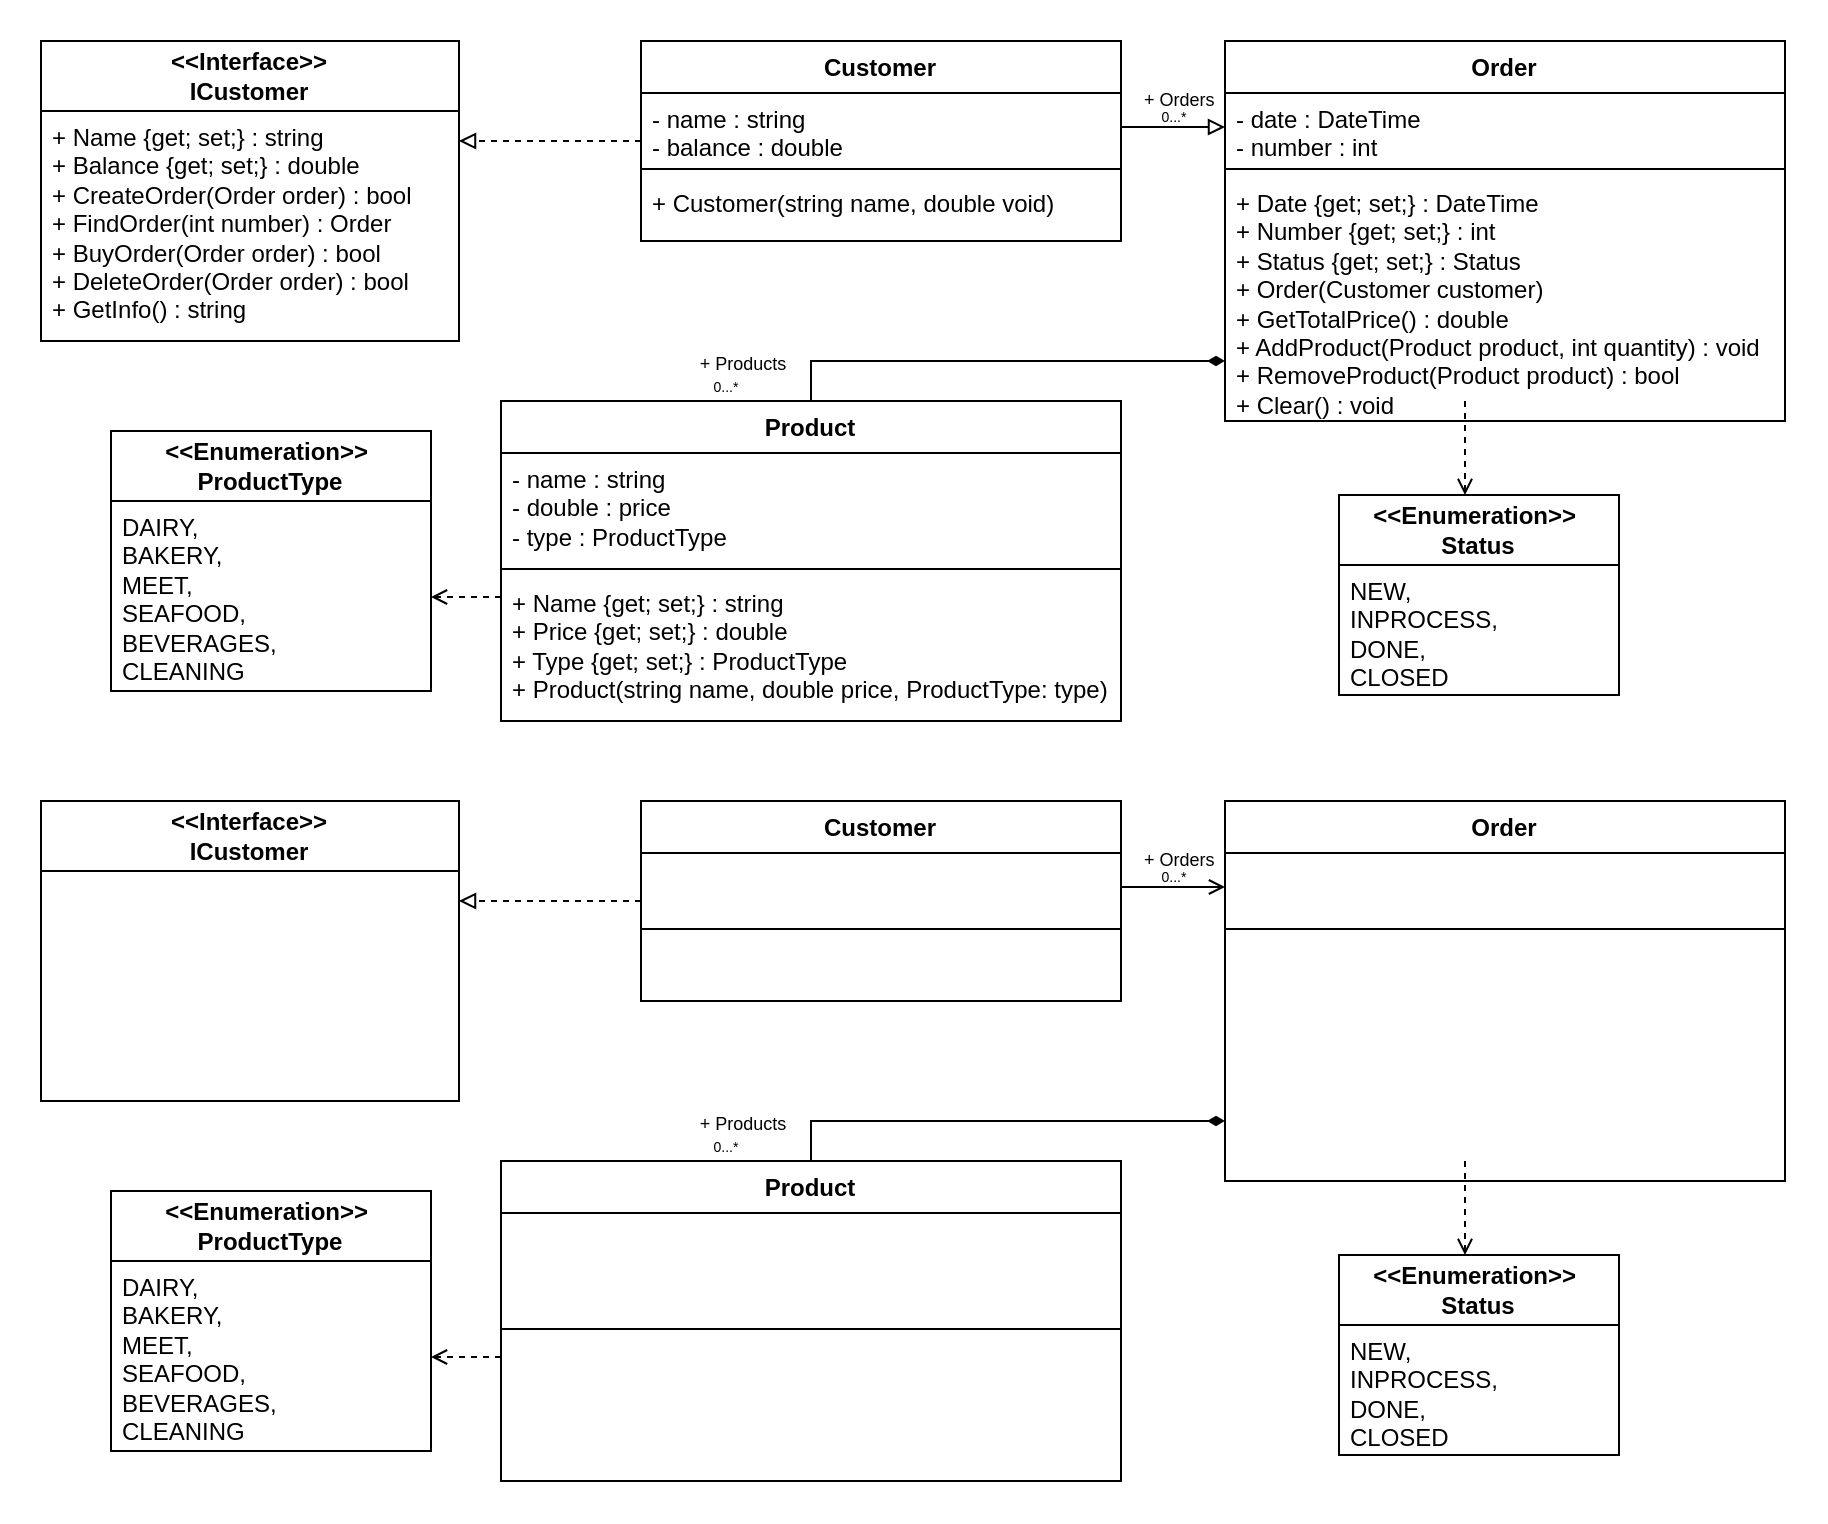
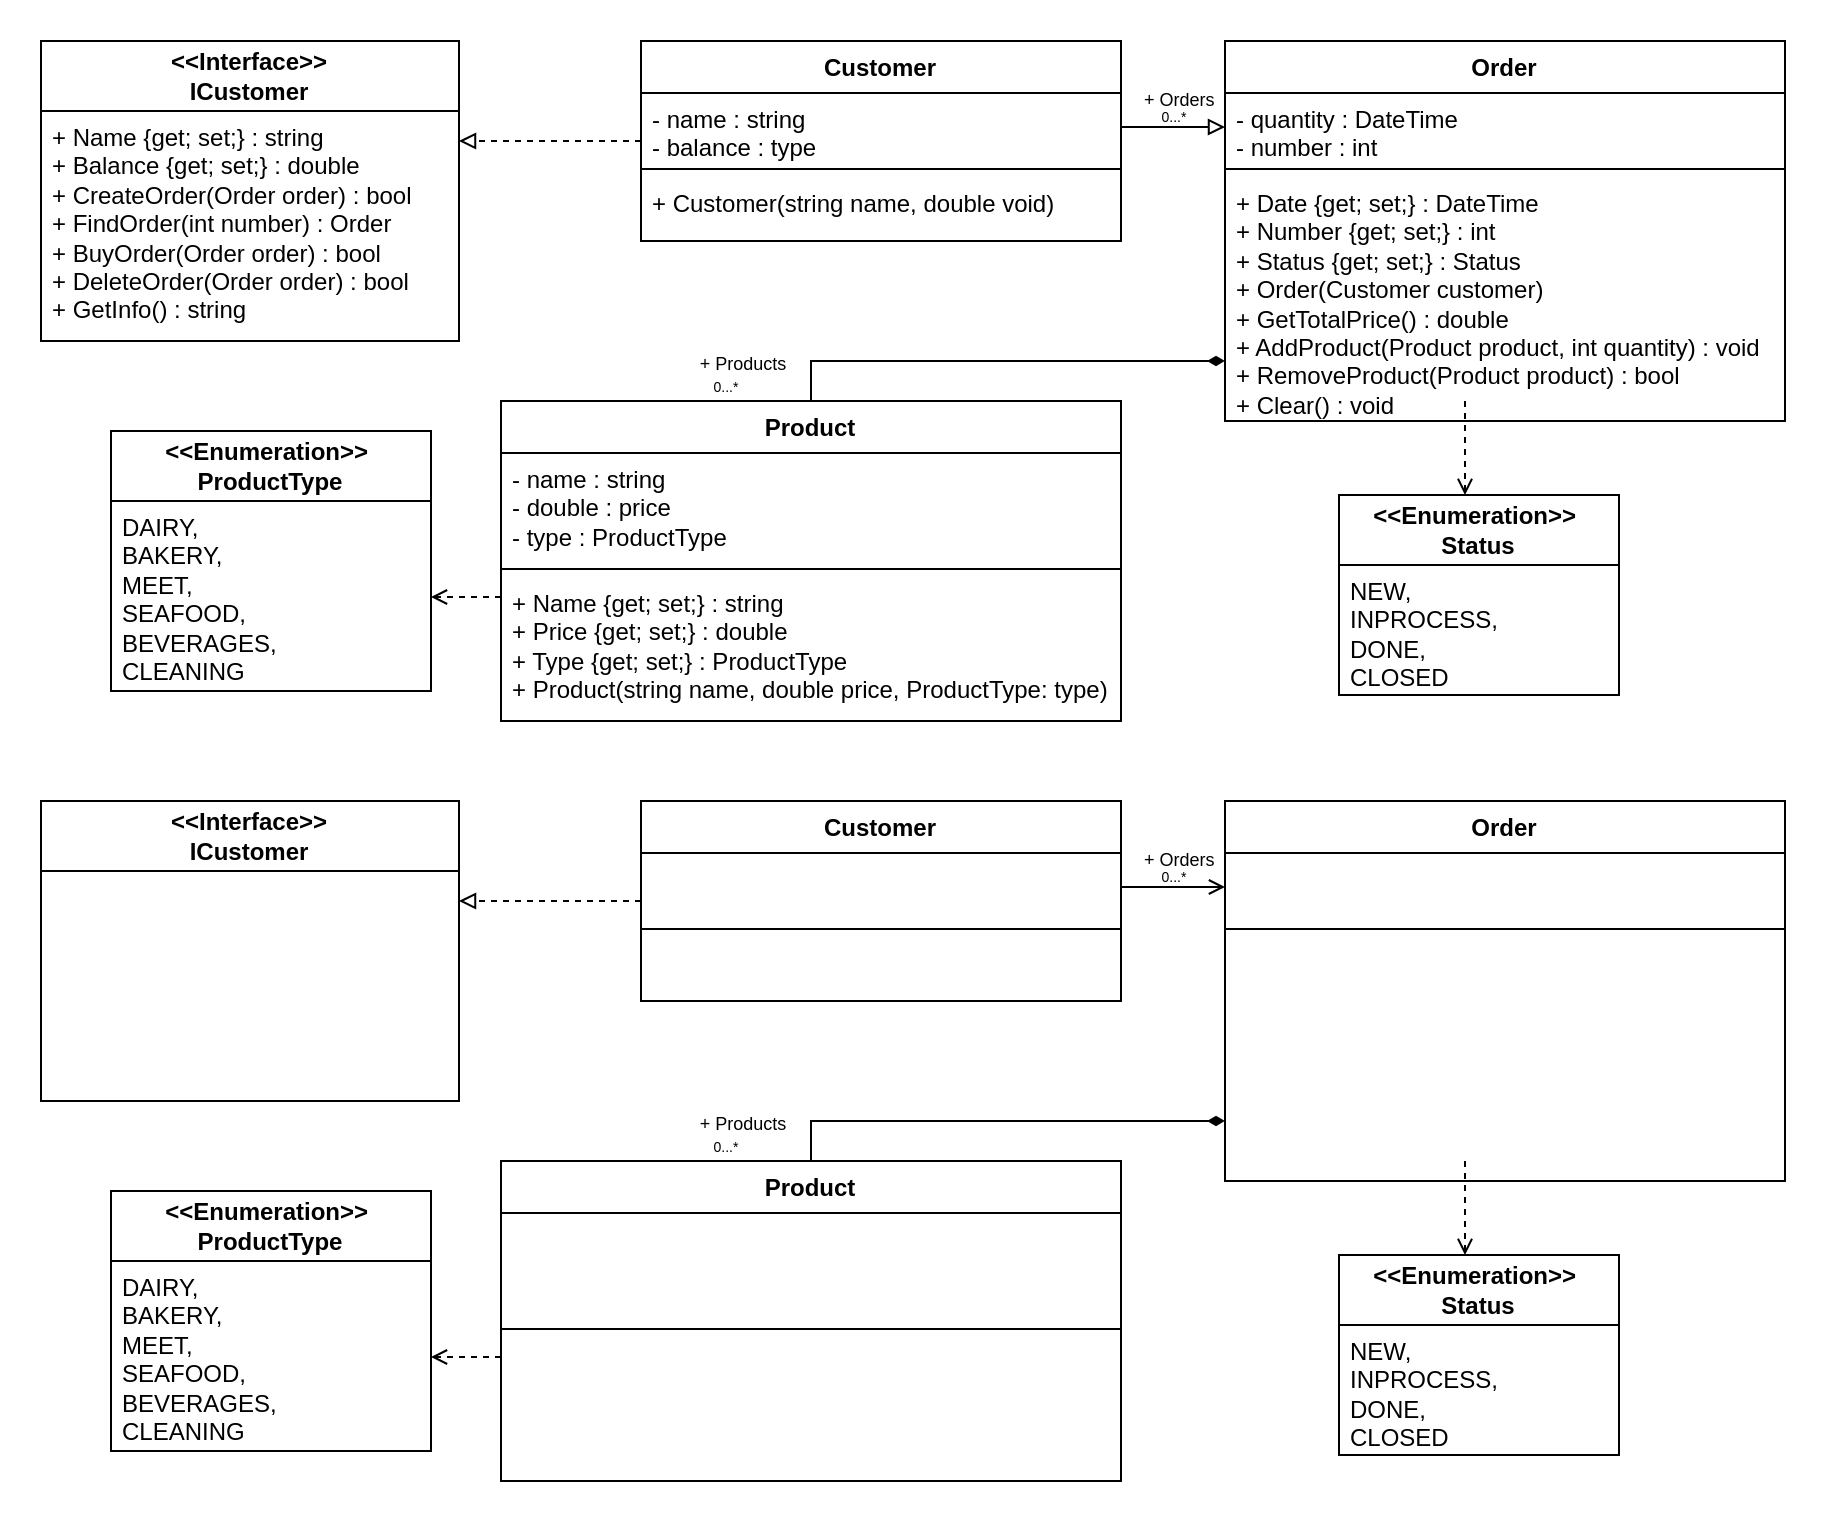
node "- name : string - balance : double": label "- name : string - balance : double" -> "- name : string - balance : type"
node "- date : DateTime - number : int": label "- date : DateTime - number : int" -> "- quantity : DateTime - number : int"
